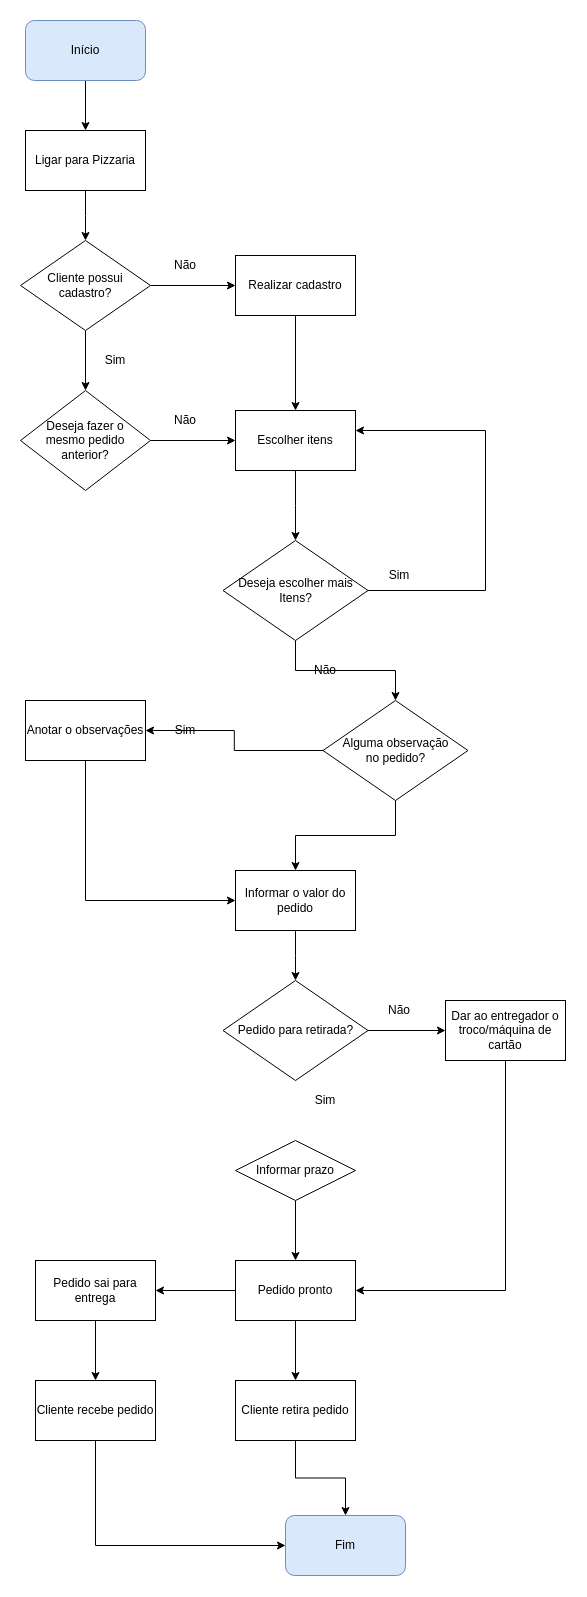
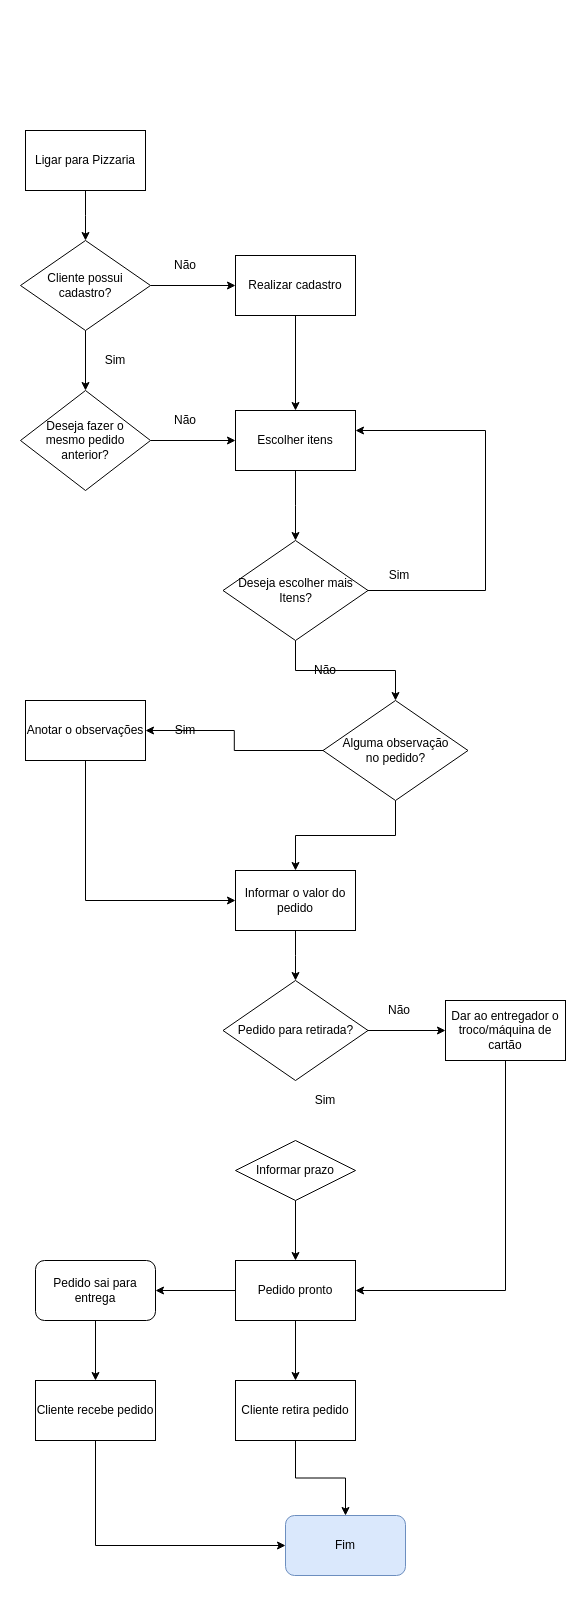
node "Início": removed
edge "Início" -> "Ligar para Pizzaria": removed
node "Pedido sai para entrega": shape rectangle -> rounded rectangle
